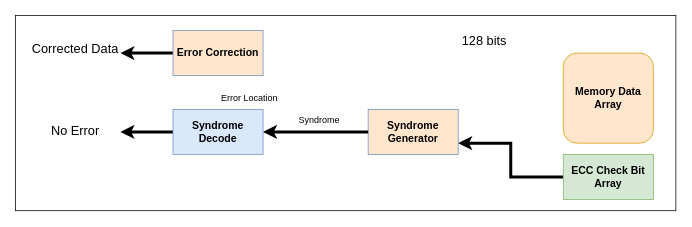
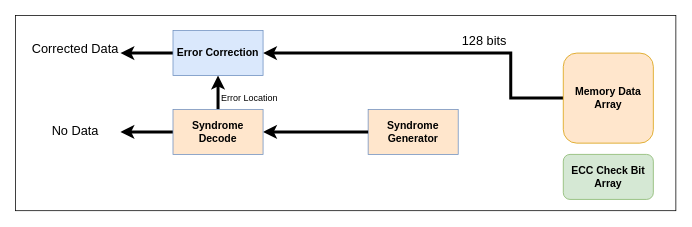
node "Error Correction": fillcolor #ffe6cc -> #dae8fc
edge "Memory Data Array" -> "Error Correction": added
edge "Syndrome Decode" -> "Error Correction": added
node "Syndrome": removed
node "No Error": label "No Error" -> "No Data"
node "Syndrome Decode": fillcolor #dae8fc -> #ffe6cc
edge "ECC Check Bit Array" -> "Syndrome Generator": removed
node "ECC Check Bit Array": shape rectangle -> rounded rectangle
